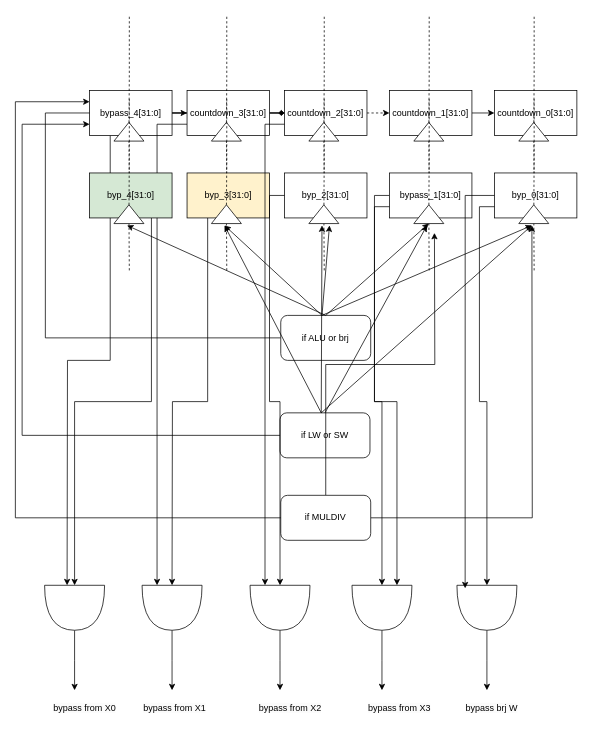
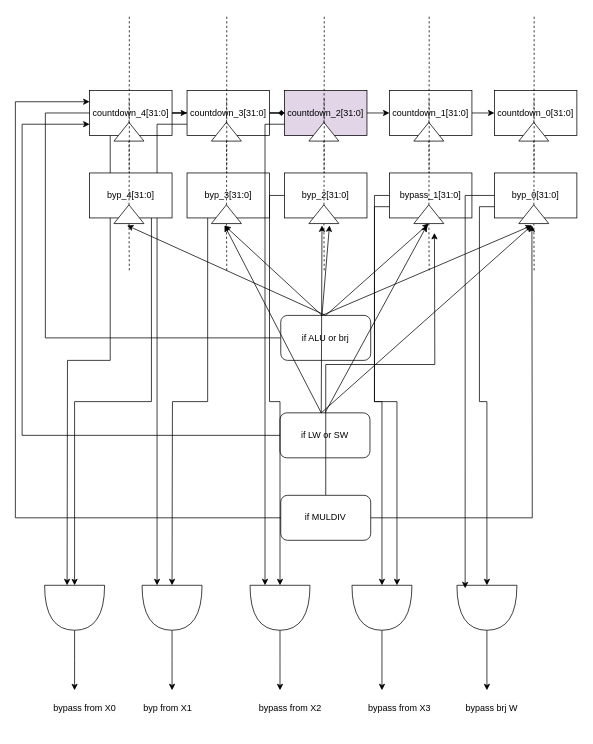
node "bypass_4[31:0]": label "bypass_4[31:0]" -> "countdown_4[31:0]"
node "countdown_2[31:0]": fillcolor #ffffff -> #e1d5e7
edge "countdown_2[31:0]" -> "countdown_1[31:0]": style dashed -> solid
node "byp_4[31:0]": fillcolor #d5e8d4 -> #ffffff
node "byp_3[31:0]": fillcolor #fff2cc -> #ffffff
node "bypass from X1": label "bypass from X1" -> "byp from X1"
